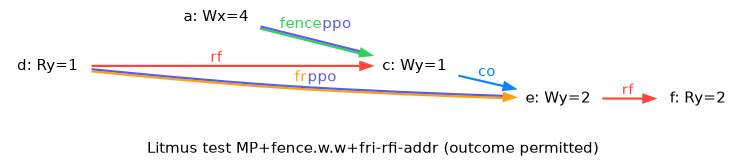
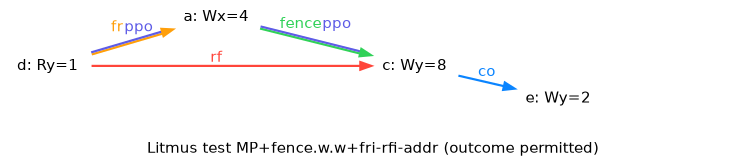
node "c: Wy=1": label "c: Wy=1" -> "c: Wy=8"
edge "d: Ry=1" -> "e: Wy=2": now "d: Ry=1" -> "a: Wx=4"
node "f: Ry=2": removed
